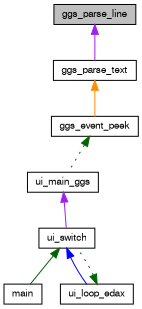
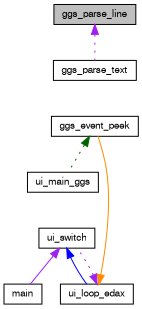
edge "ggs_parse_text" -> "ggs_parse_line": style solid -> dotted
edge "ggs_event_peek" -> "ggs_parse_text": now "ggs_event_peek" -> "ui_loop_edax"
edge "ui_switch" -> "ui_main_ggs": removed
edge "ui_switch" -> "ui_loop_edax": color darkgreen -> purple
edge "main" -> "ui_switch": color darkgreen -> purple
